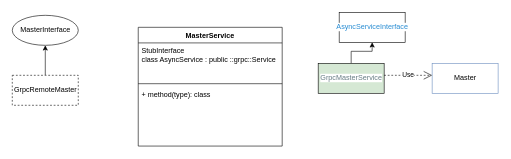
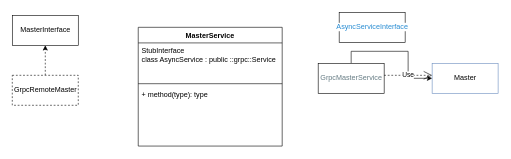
node "MasterInterface": shape ellipse -> rectangle
edge "GrpcMasterService" -> "AsyncServiceInterface": now "GrpcMasterService" -> "Master"
edge "GrpcRemoteMaster" -> "MasterInterface": style solid -> dashed
node "GrpcMasterService": fillcolor #d5e8d4 -> #ffffff
node "+ method(type): class": label "+ method(type): class" -> "+ method(type): type"
